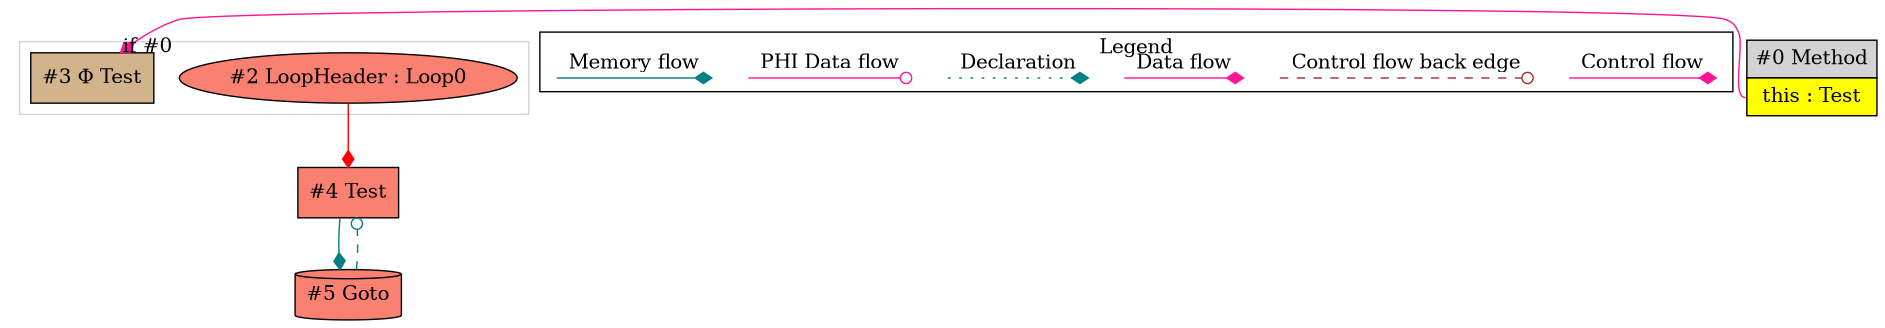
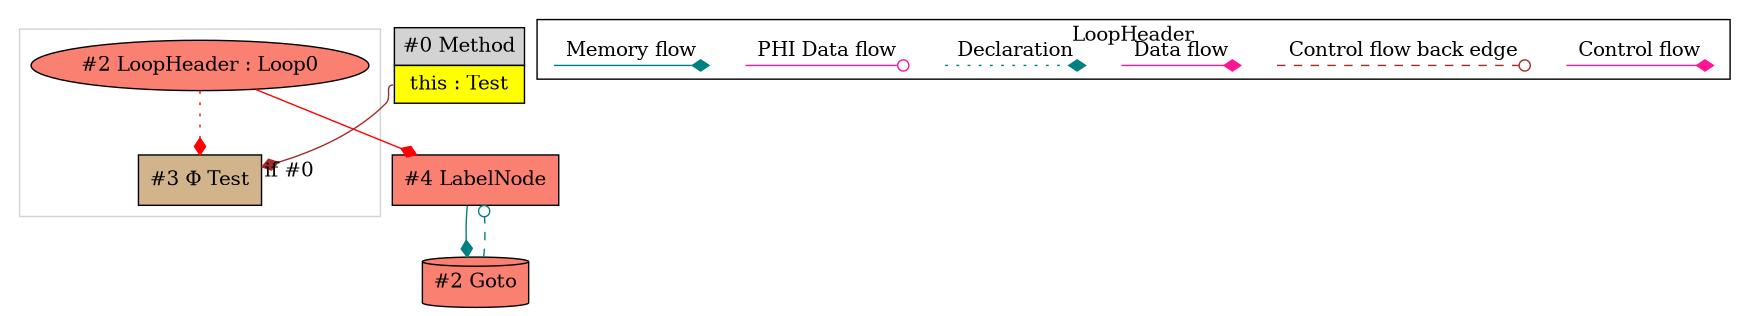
edge "#0 Method" -> "#3 Φ Test": color deeppink -> brown
cluster "Legend": label "Legend" -> "LoopHeader"
edge "#2 LoopHeader : Loop0" -> "#3 Φ Test": added
node "#4 Test": label "#4 Test" -> "#4 LabelNode"
node "#5 Goto": label "#5 Goto" -> "#2 Goto"
